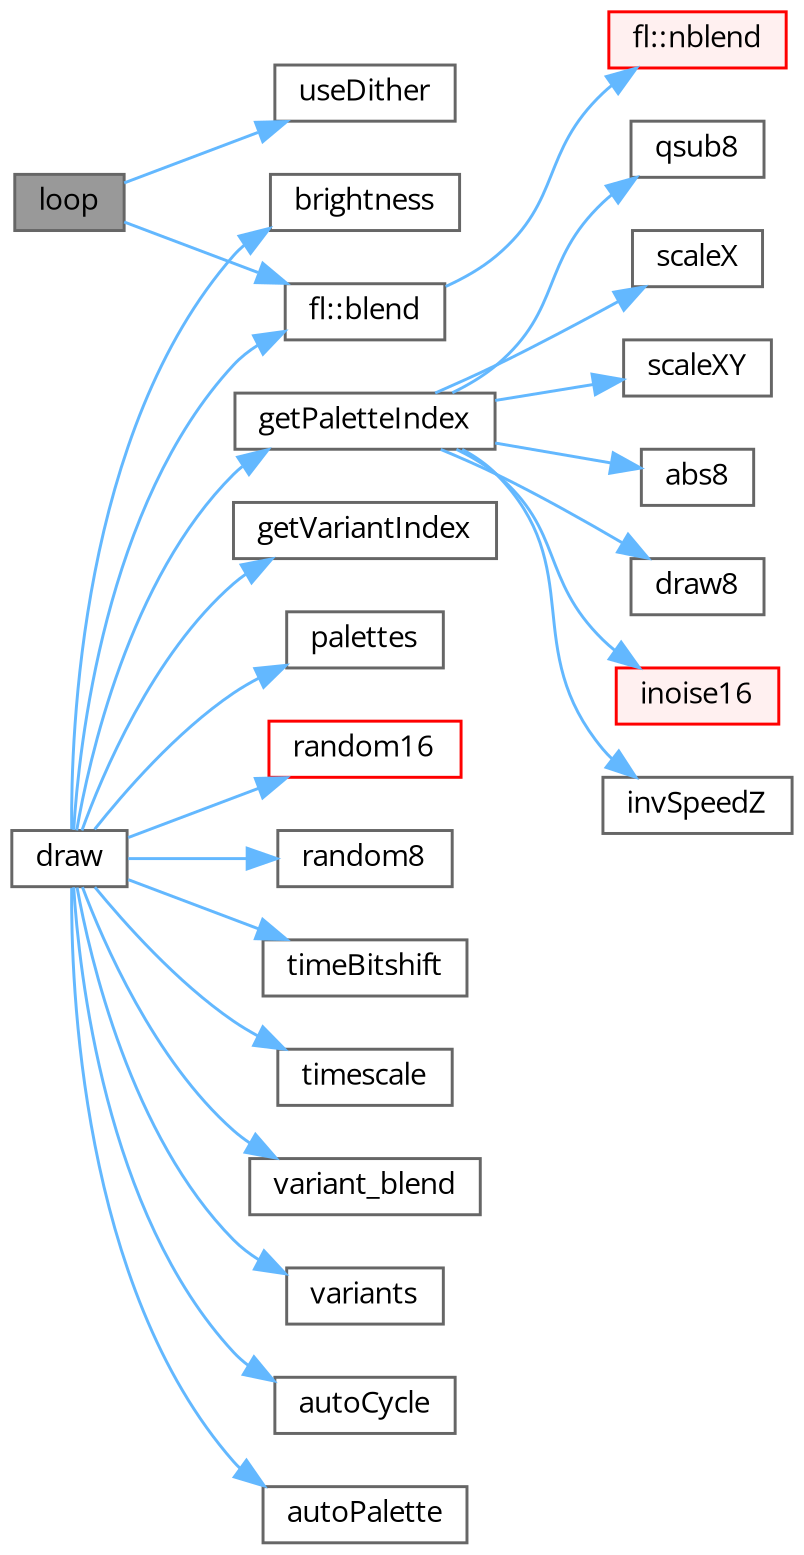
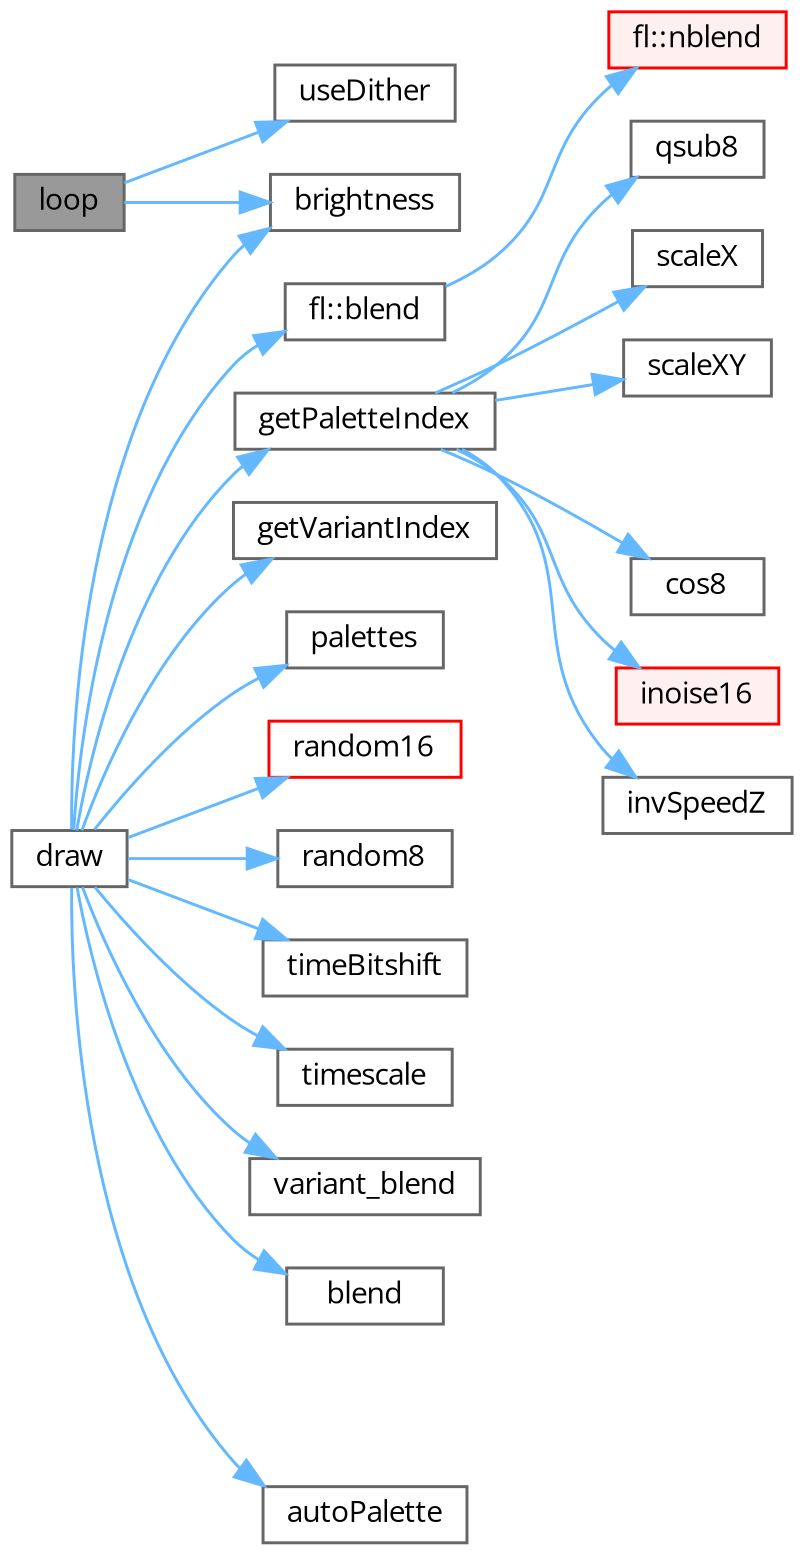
edge "loop" -> "fl::blend": now "loop" -> "brightness"
node "abs8": removed
node "draw8": label "draw8" -> "cos8"
node "variants": label "variants" -> "blend"
node "autoCycle": removed
